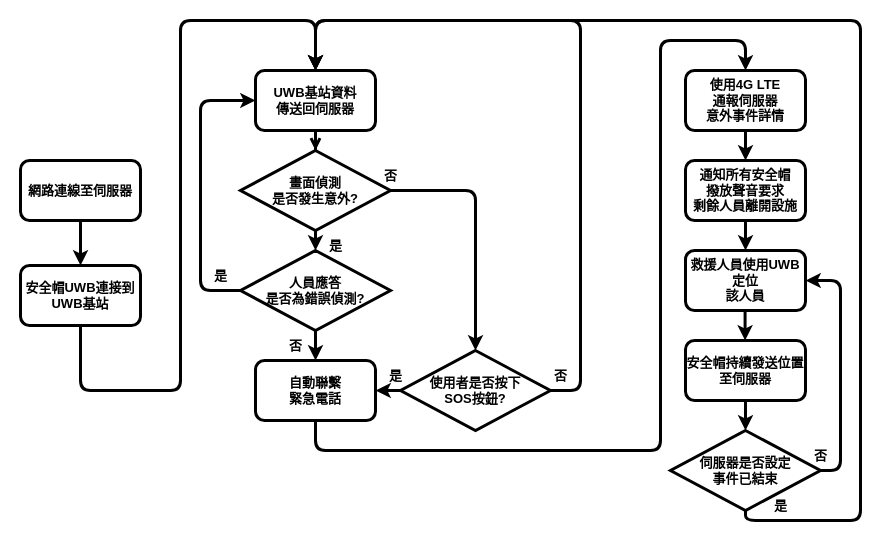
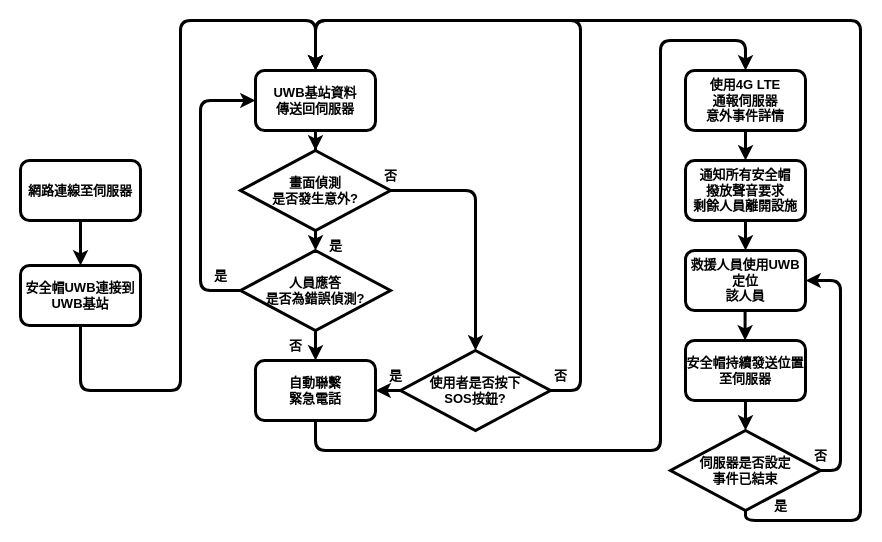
edge "UWB基站資料 傳送回伺服器" -> "畫面偵測 是否發生意外?": arrowhead open -> classic
